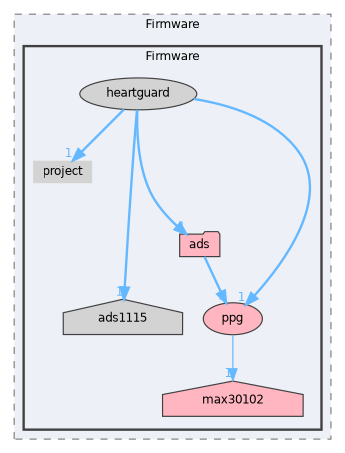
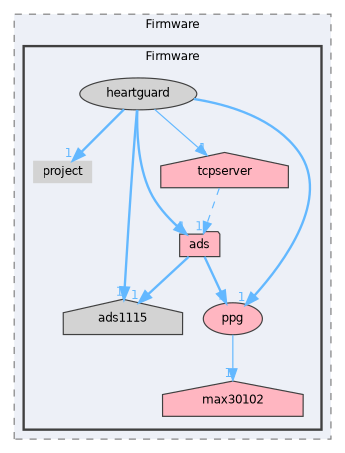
node "tcpserver": added
edge "ads" -> "ads1115": added
